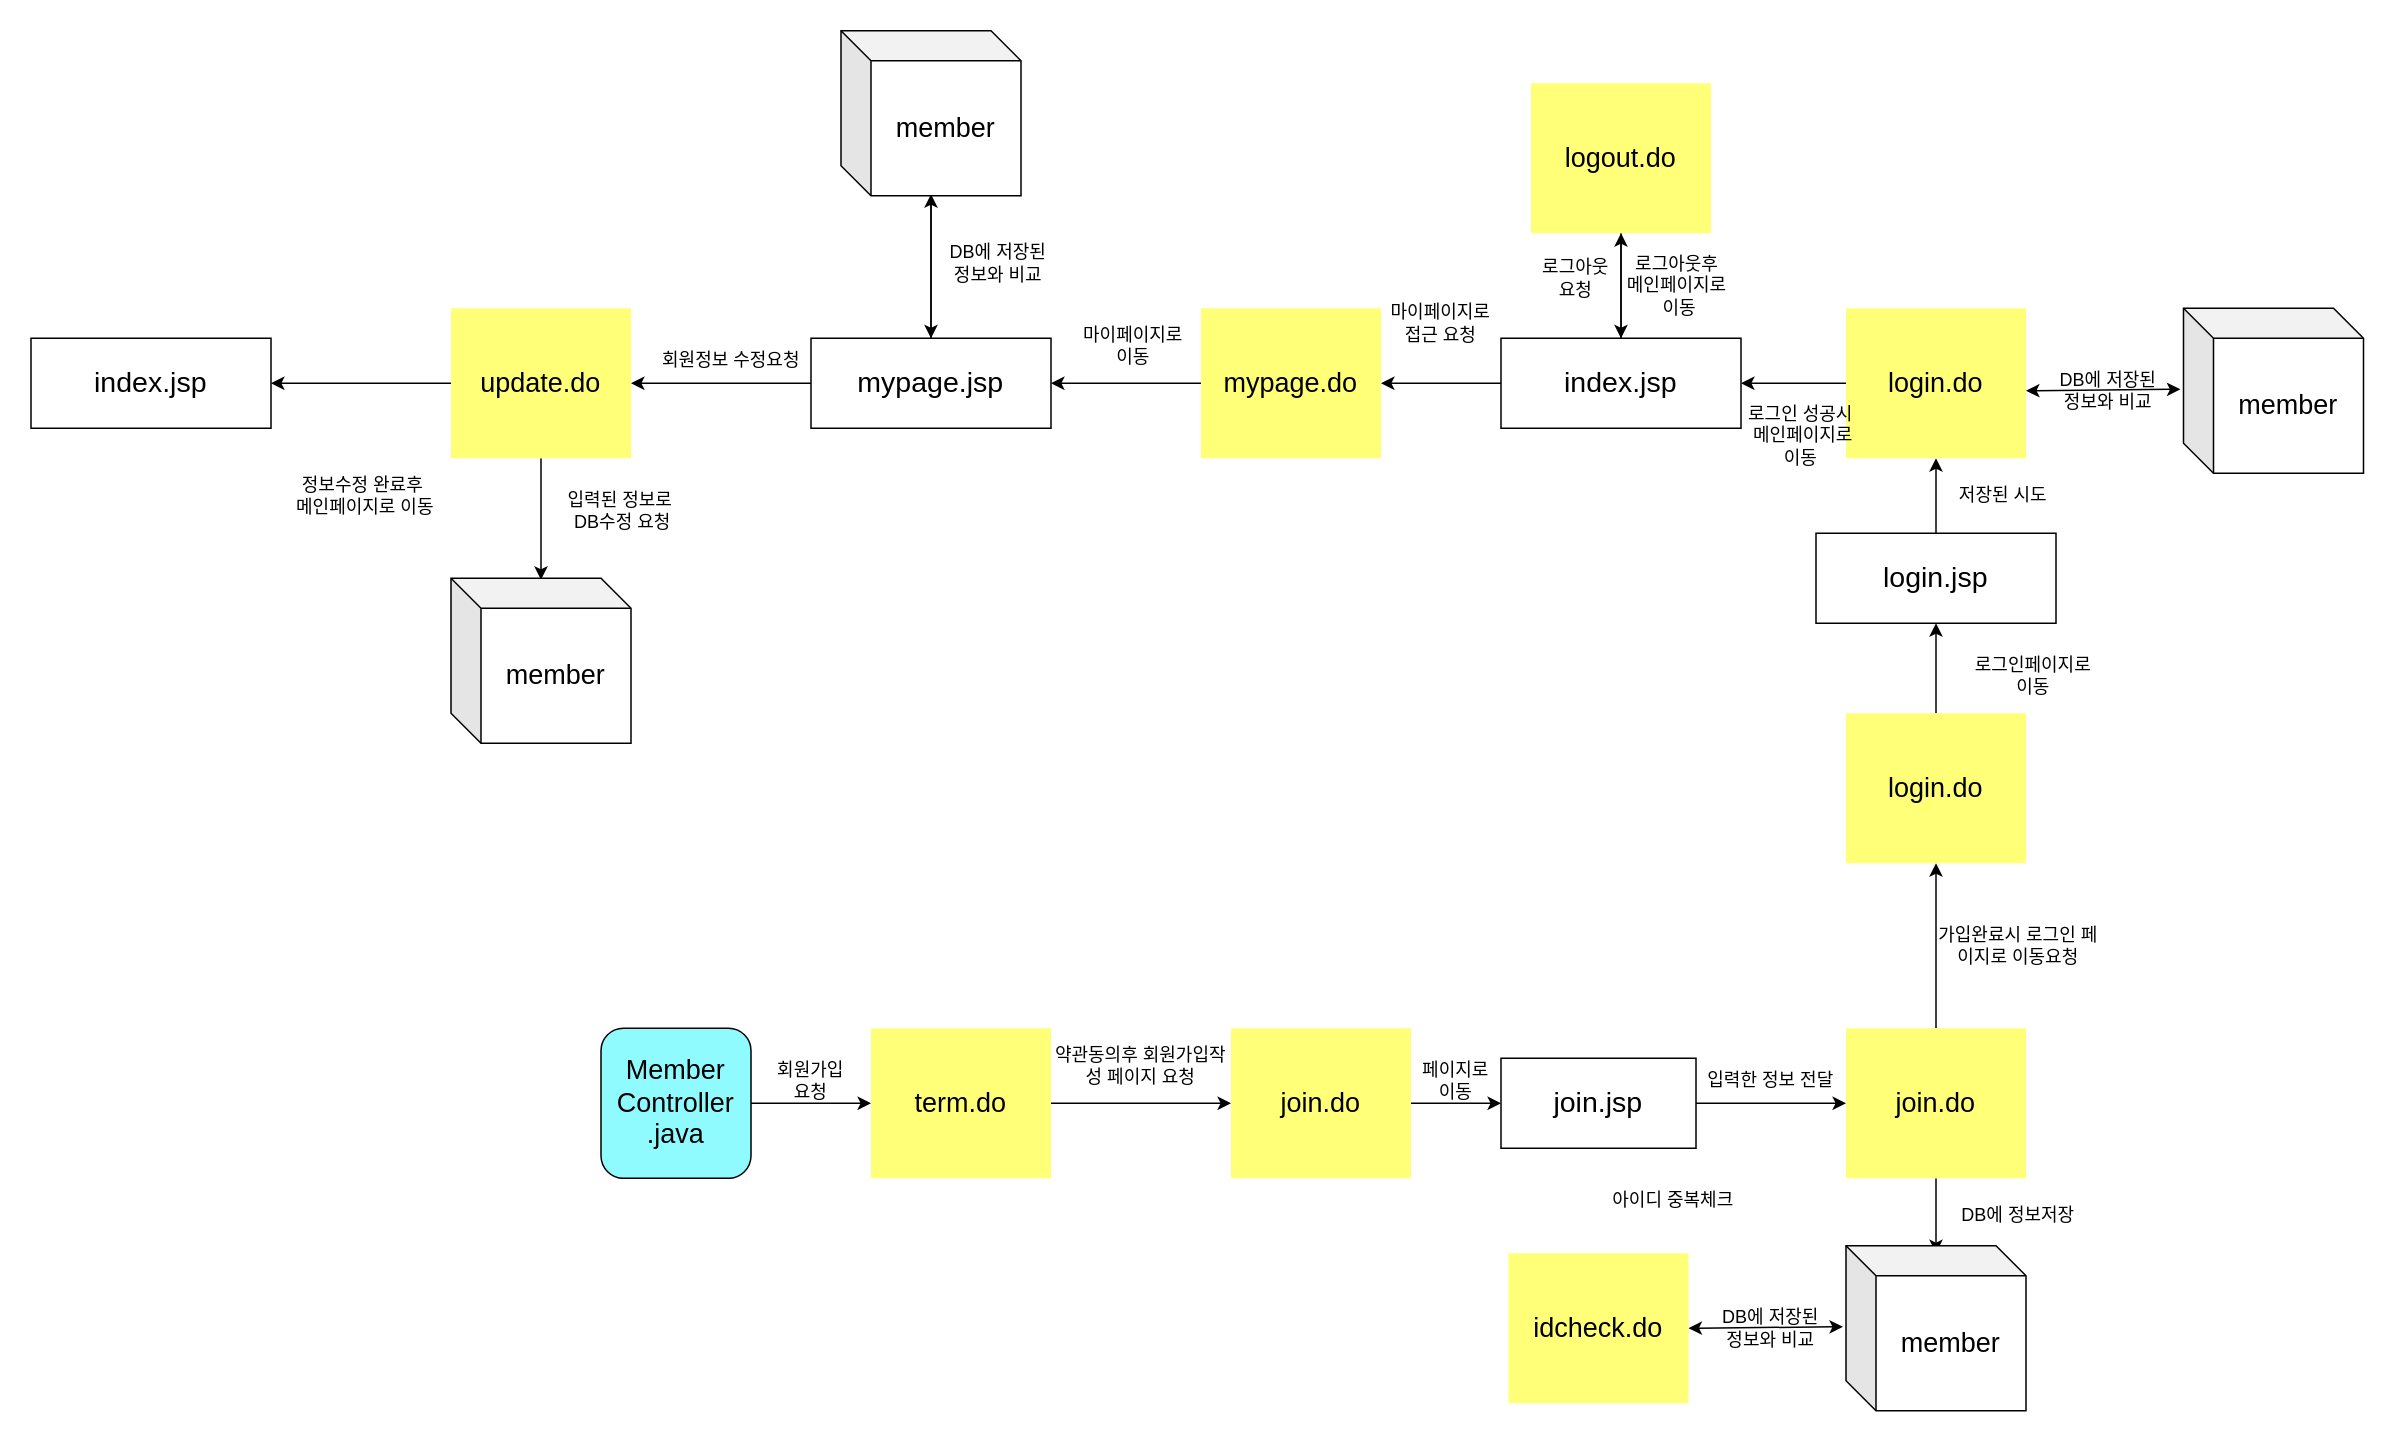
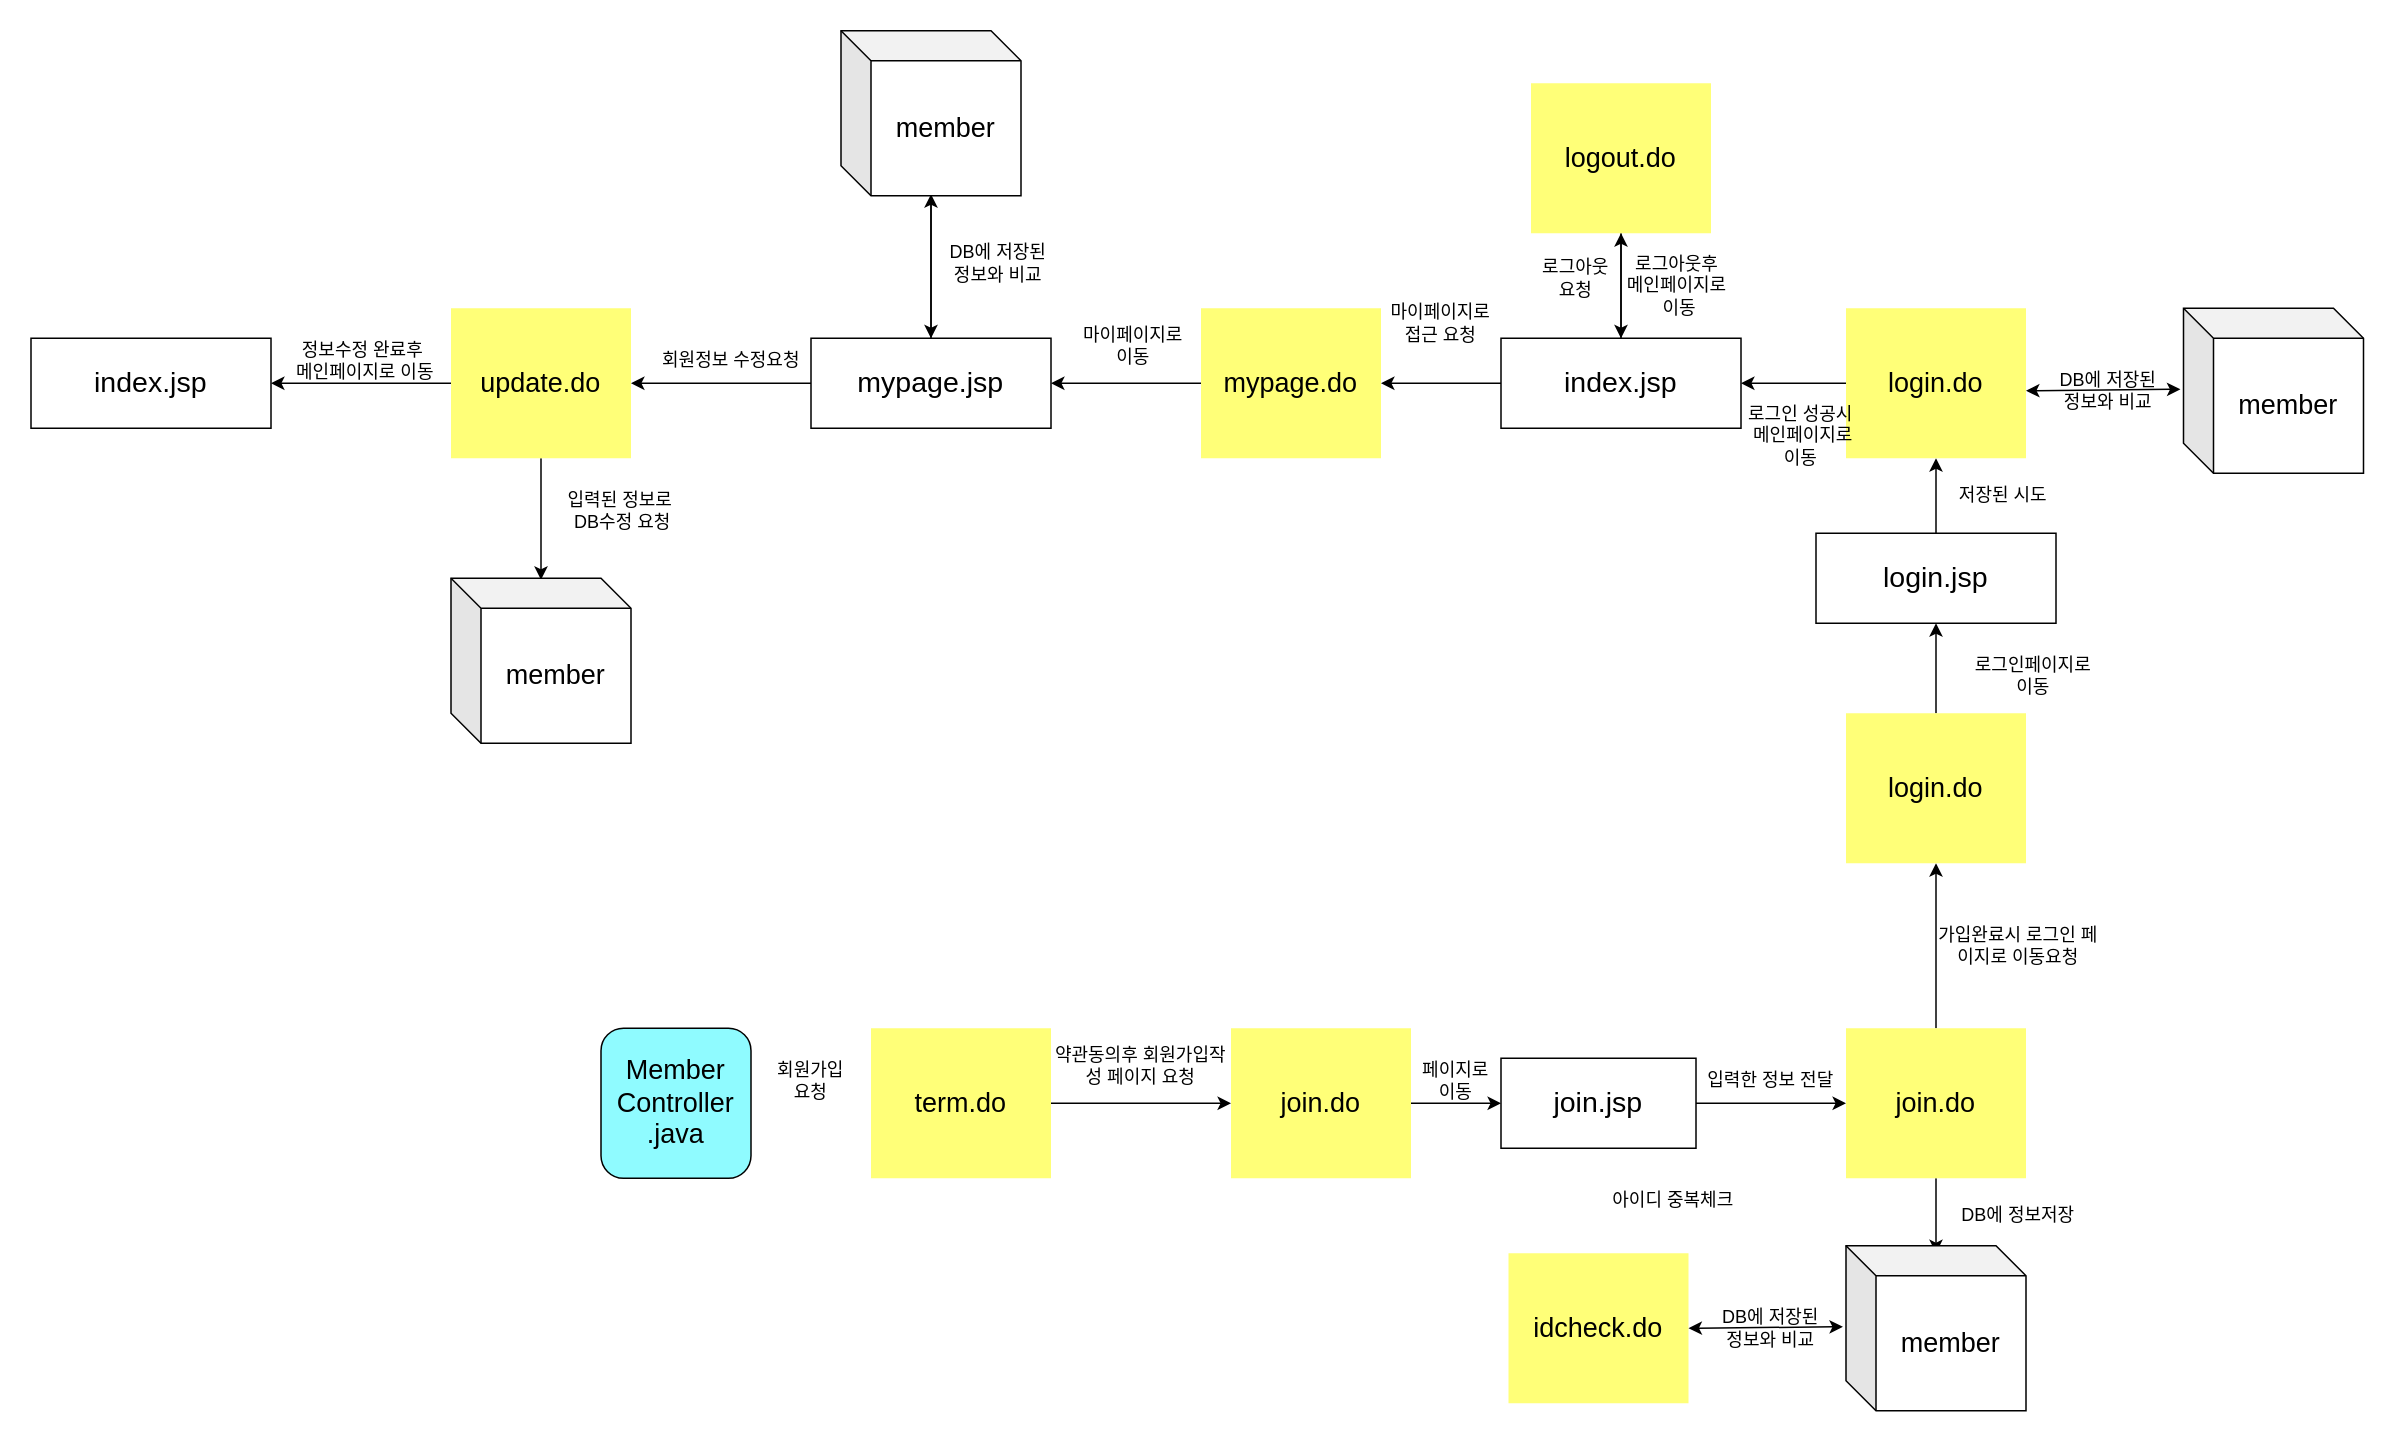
node "정보수정 완료후 메인페이지로 이동": moved (365, 496) -> (365, 361)
edge "Member Controller .java" -> "term.do": removed
